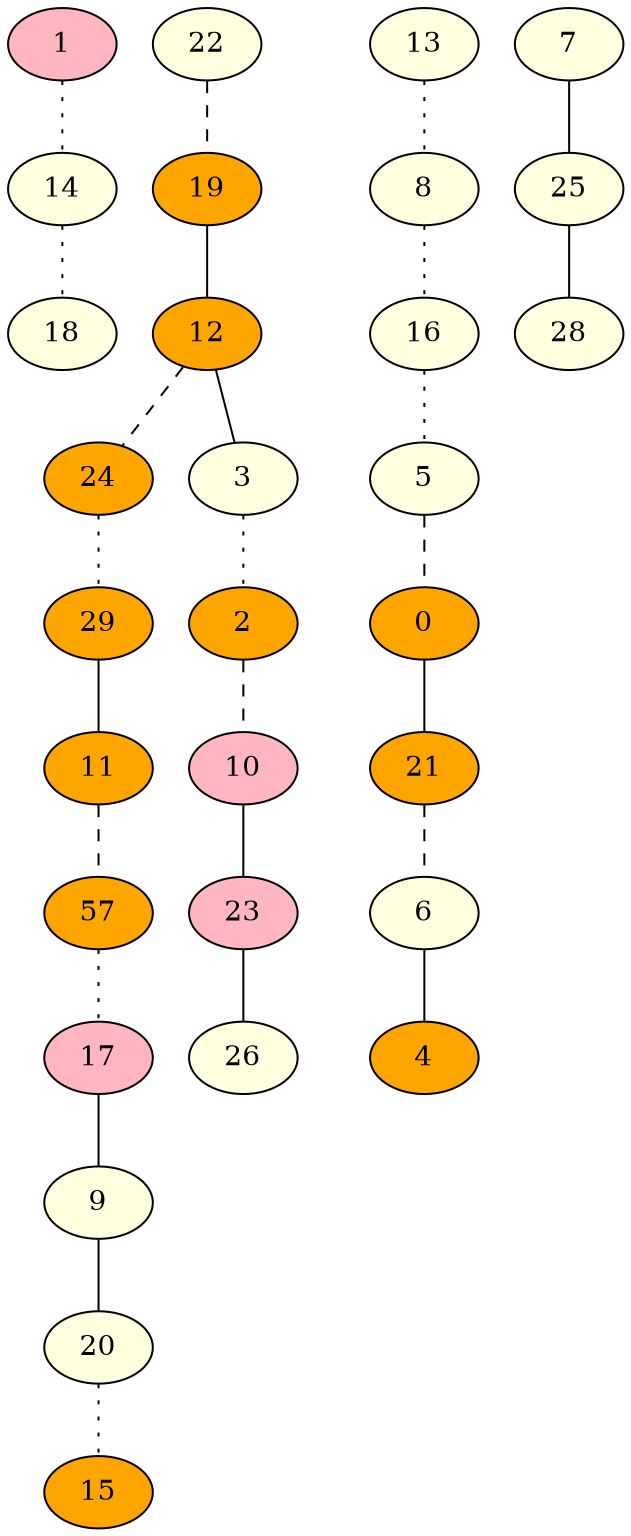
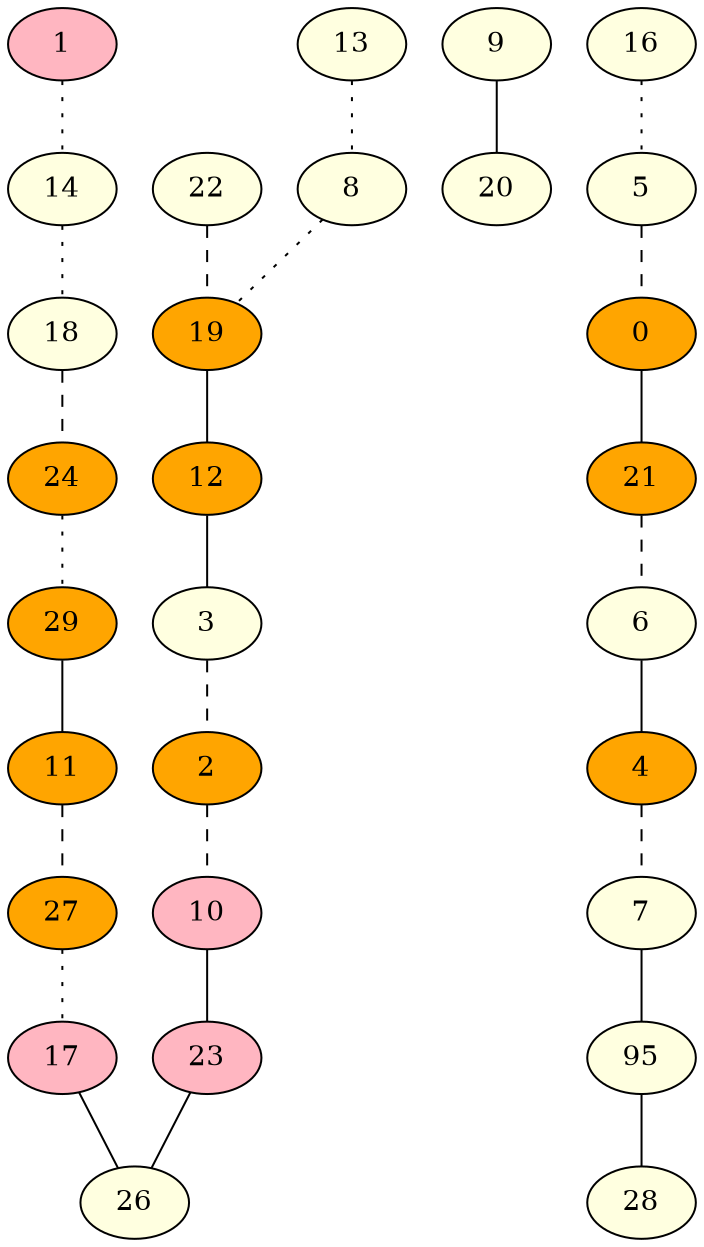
node "25": label "25" -> "95"
edge "8" -- "16": now "8" -- "19"
edge "12" -- "24": now "18" -- "24"
edge "3" -- "2": style dotted -> dashed
edge "4" -- "7": added
node "57": label "57" -> "27"
edge "17" -- "9": now "17" -- "26"
node "15": removed
